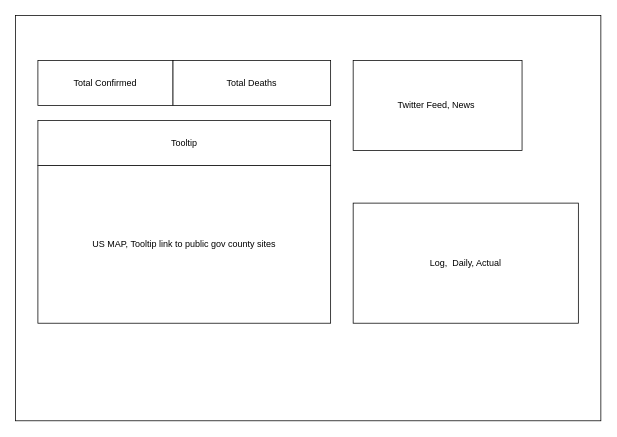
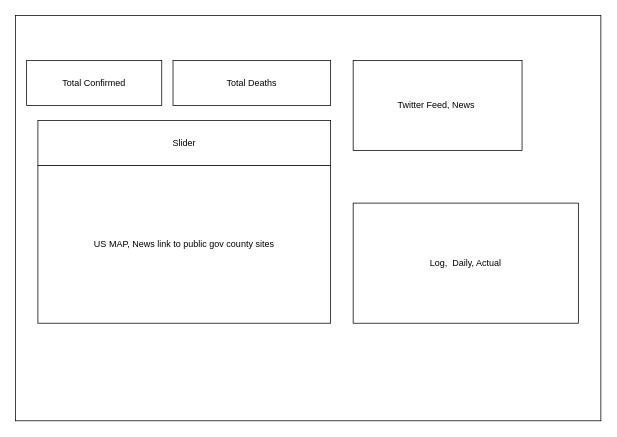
node "Total Confirmed": moved (105, 83) -> (94, 83)
node "Tooltip": label "Tooltip" -> "Slider"
node "US MAP, Tooltip link to public gov county sites": label "US MAP, Tooltip link to public gov county sites" -> "US MAP, News link to public gov county sites"
